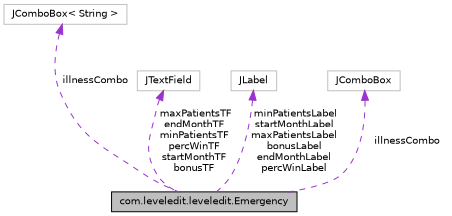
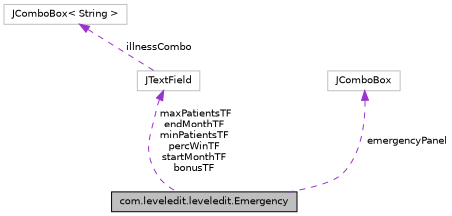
node "JLabel": removed
edge "com.leveledit.leveledit.Emergency" -> "JComboBox< String >": now "JTextField" -> "JComboBox< String >"
edge "com.leveledit.leveledit.Emergency" -> "JComboBox": label " illnessCombo" -> " emergencyPanel"
